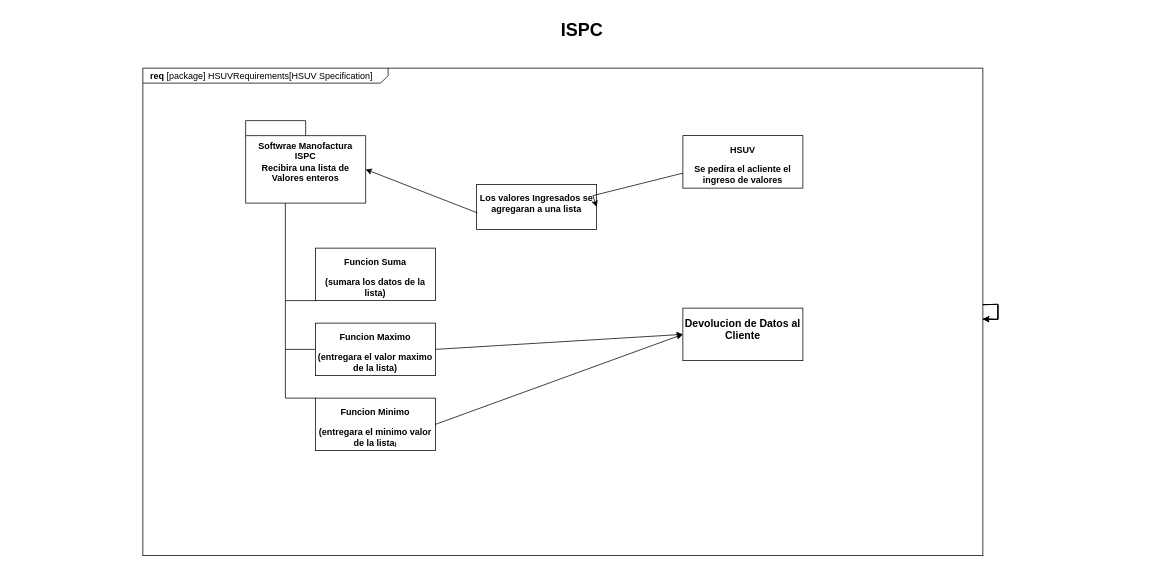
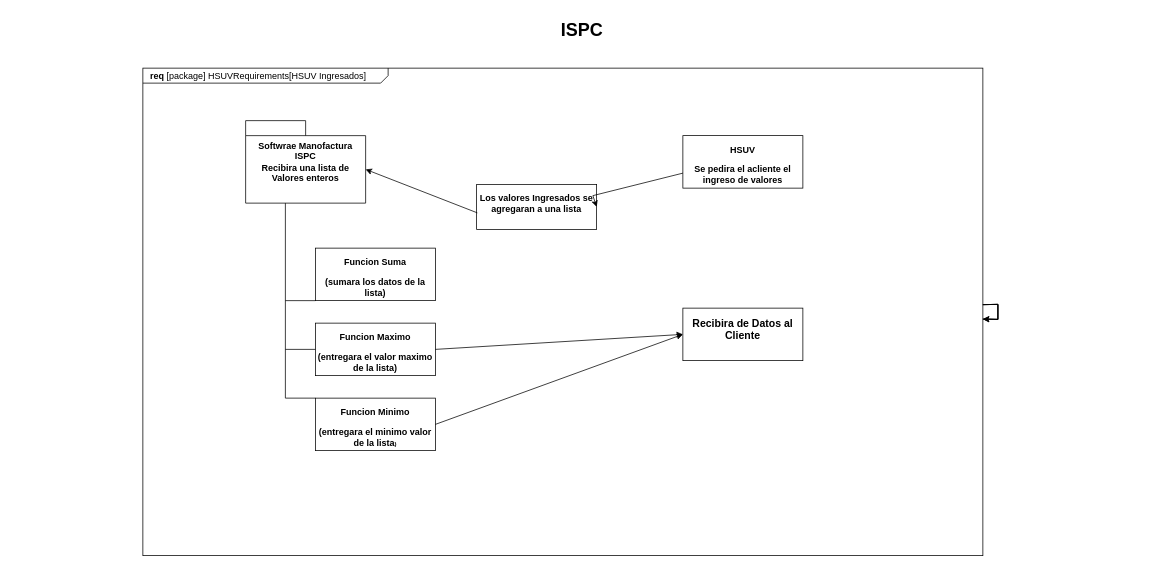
node "req [package] HSUVRequirements[HSUV Specification]": label "req [package] HSUVRequirements[HSUV Specification]" -> "req [package] HSUVRequirements[HSUV Ingresados]"
node "Devolucion de Datos al Cliente": label "Devolucion de Datos al Cliente" -> "Recibira de Datos al Cliente"
